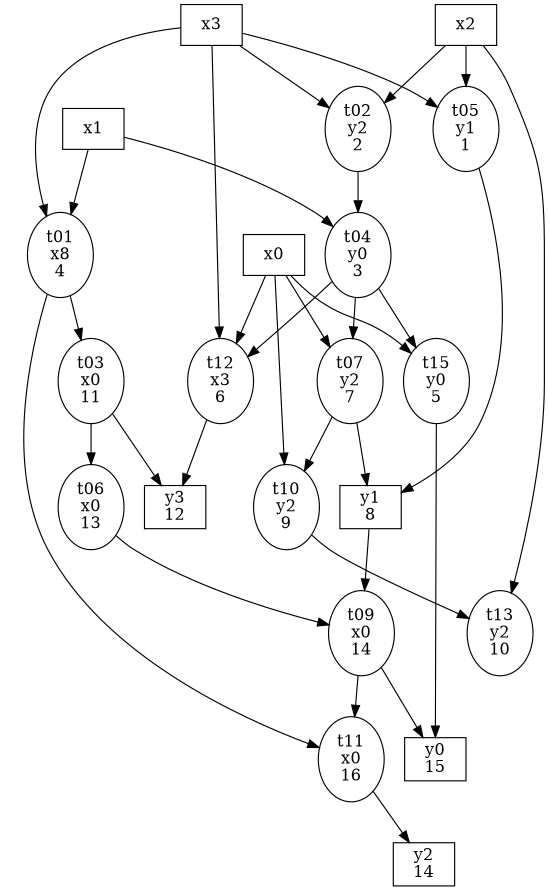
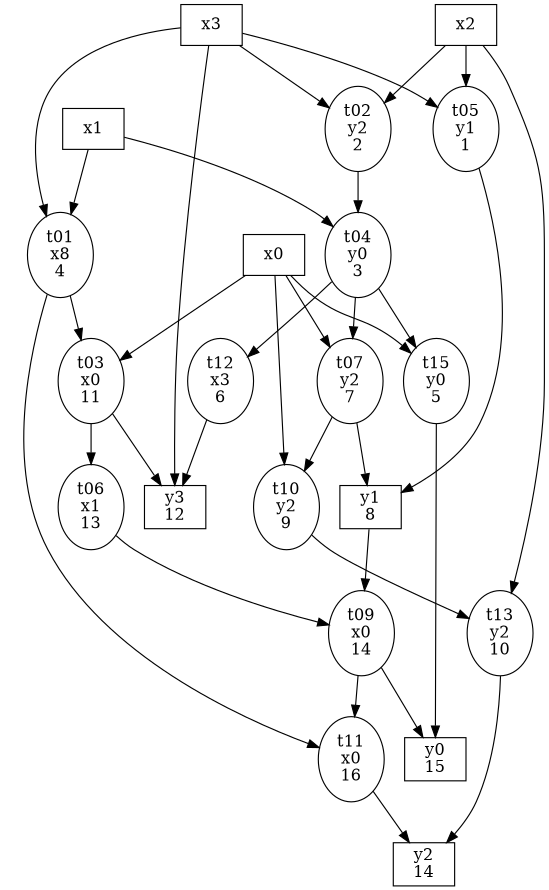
edge "x3" -> "t12 x3 6": now "x3" -> "y3 12"
edge "x0" -> "t12 x3 6": now "x0" -> "t03 x0 11"
node "t06 x0 13": label "t06 x0 13" -> "t06 x1 13"
edge "t13 y2 10" -> "y2 14": added
